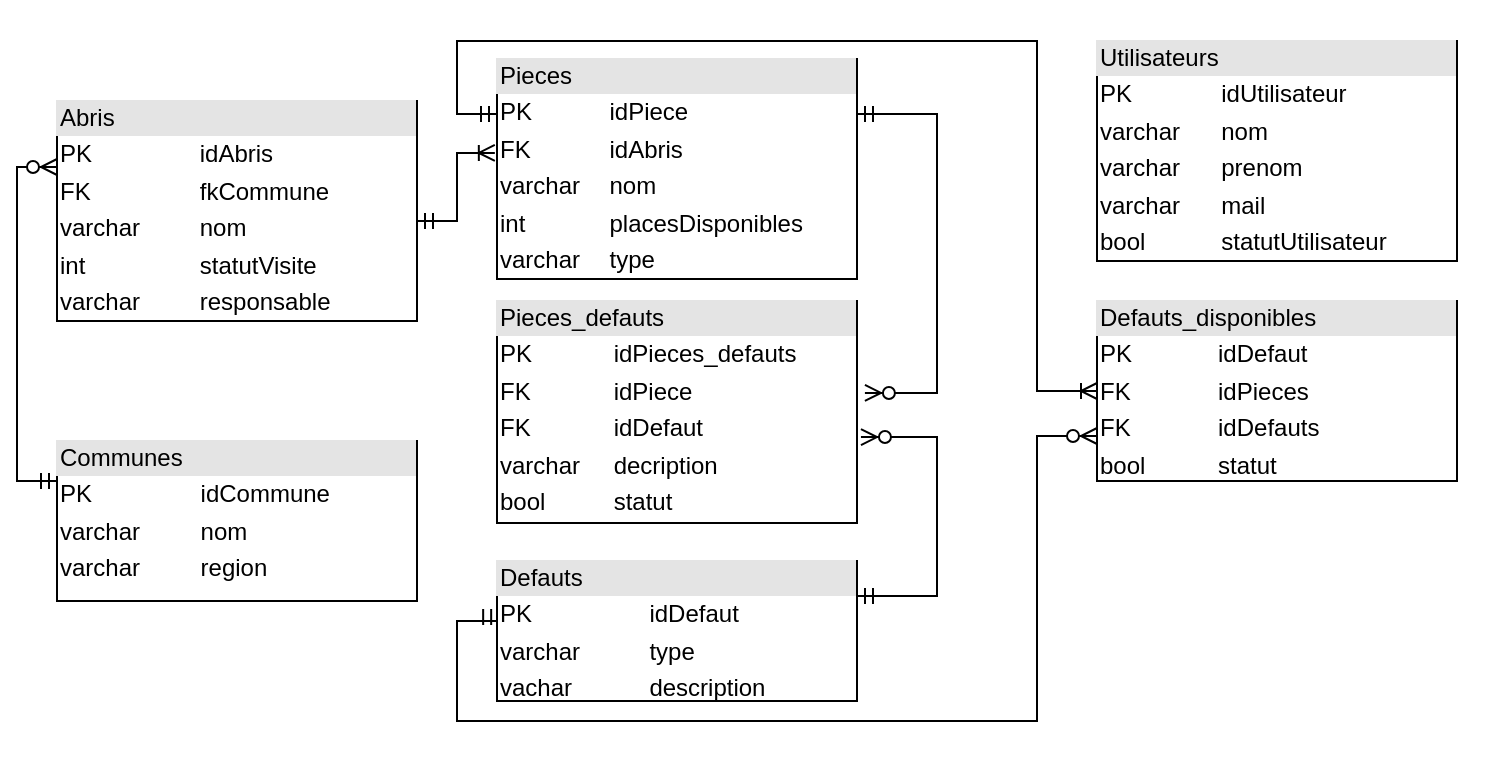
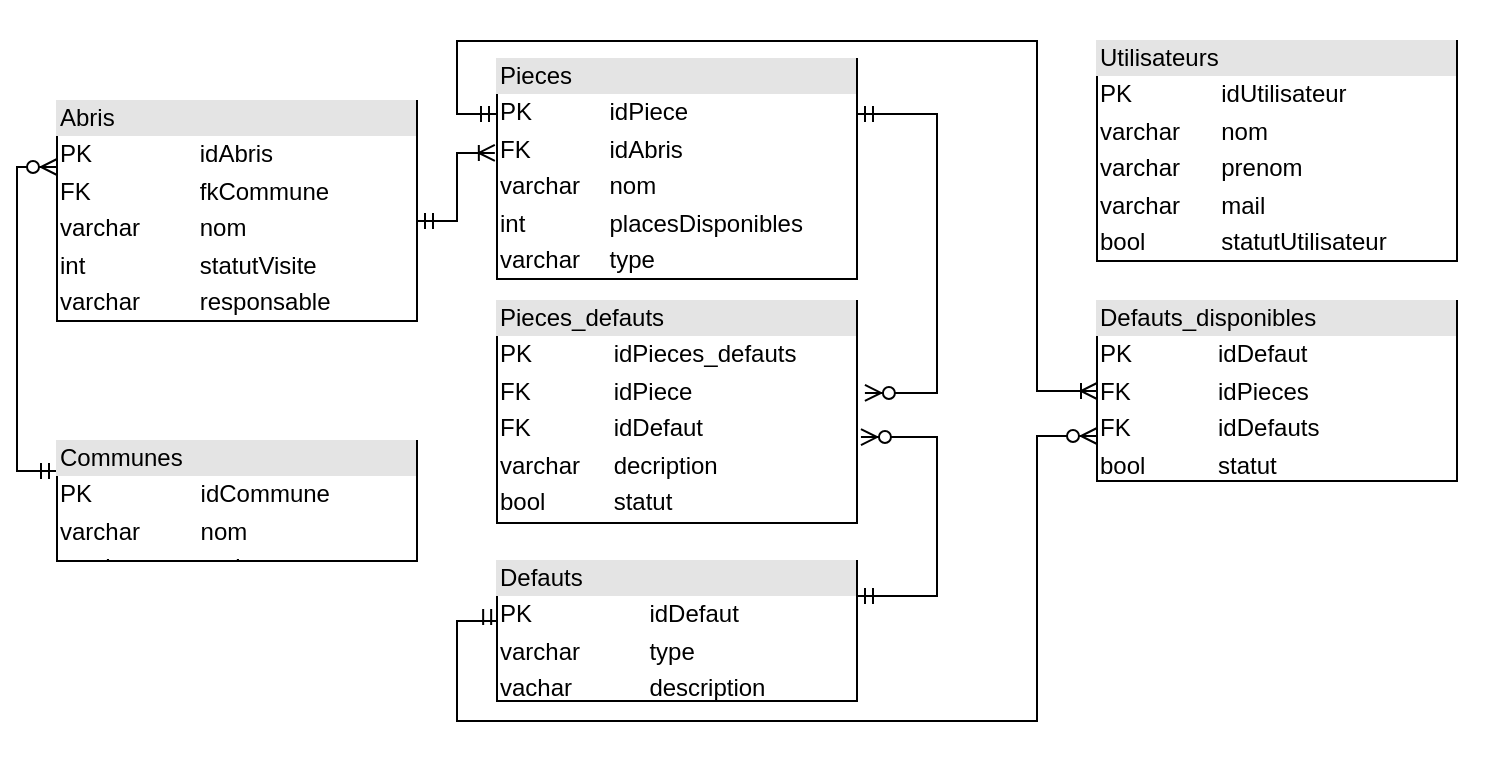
node "Communes PK idCommune varchar nom varchar region": size 360x160 -> 360x120
